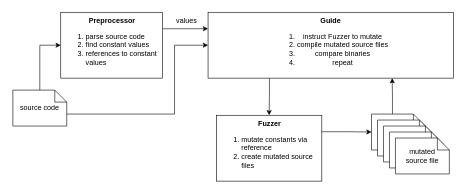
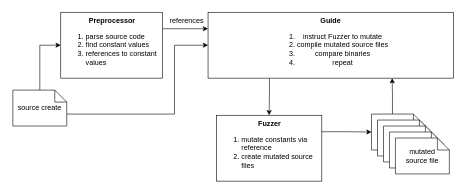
node "values": label "values" -> "references"
node "source code": label "source code" -> "source create"
